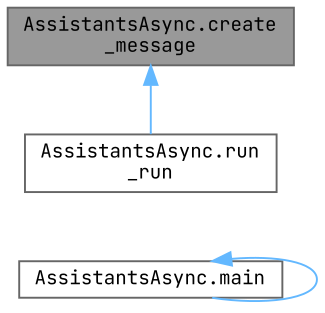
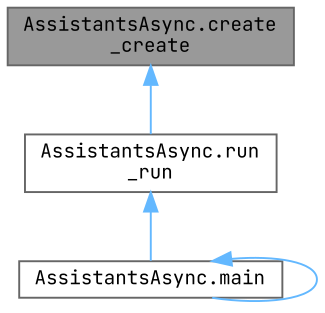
node "AssistantsAsync.create _message": label "AssistantsAsync.create _message" -> "AssistantsAsync.create _create"
edge "AssistantsAsync.main" -> "AssistantsAsync.run _run": added
